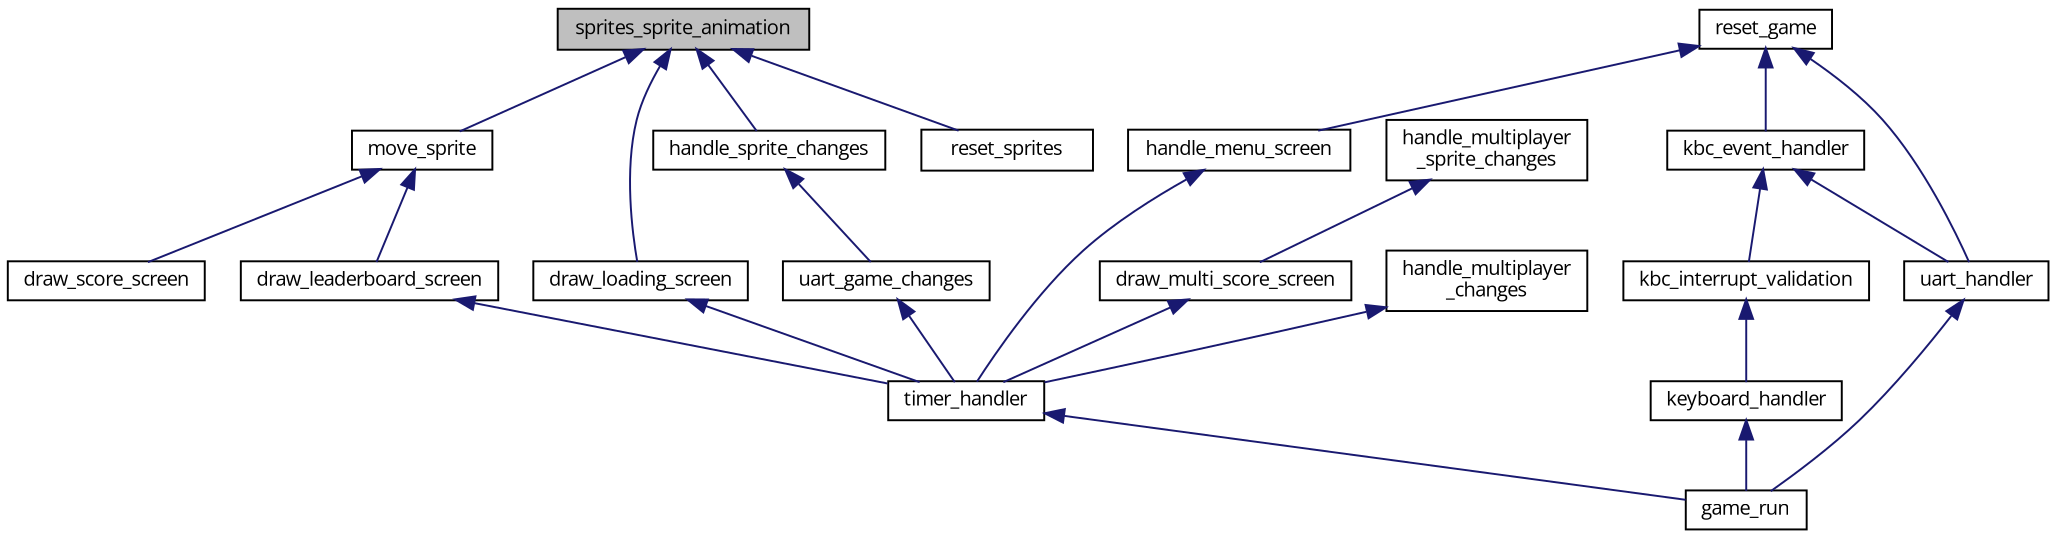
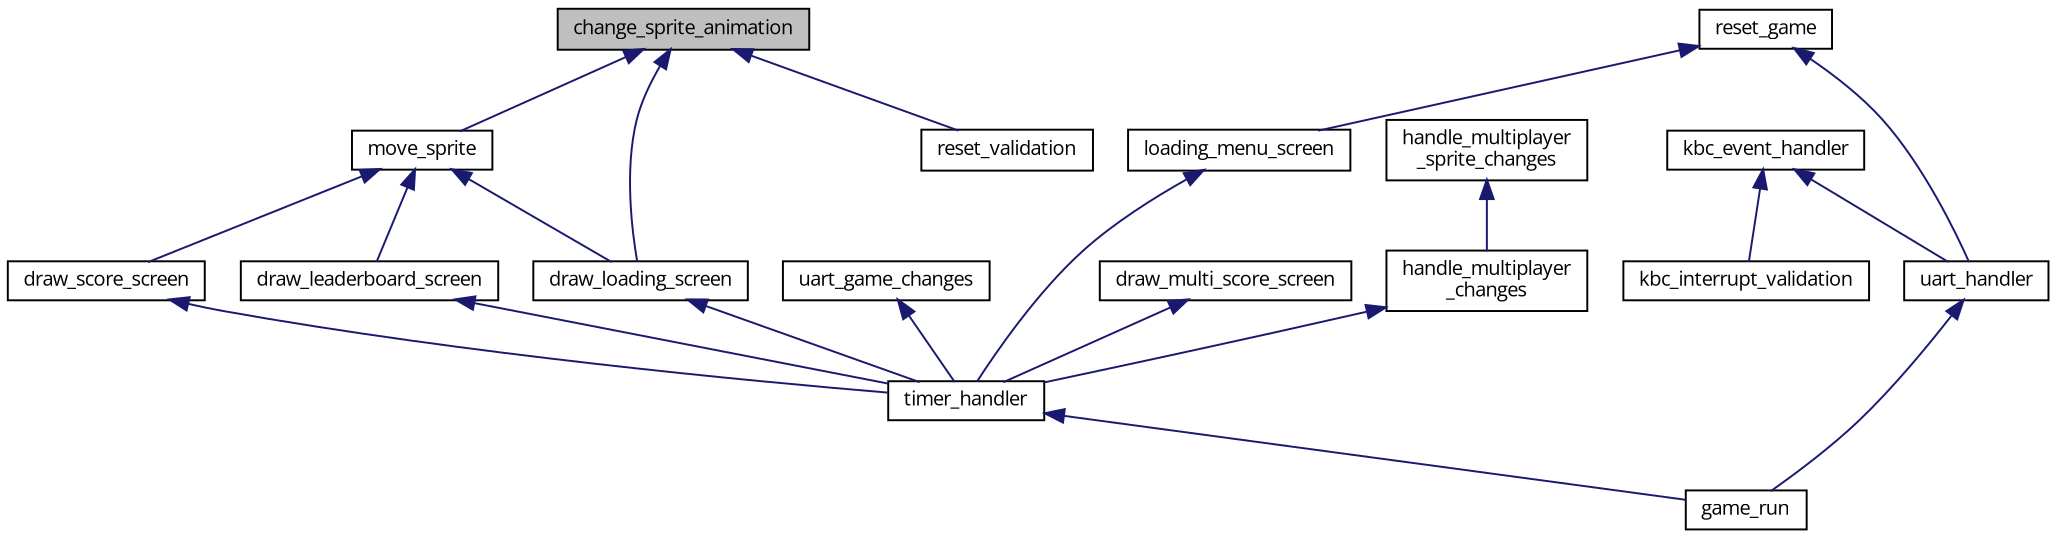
node "sprites_sprite_animation": label "sprites_sprite_animation" -> "change_sprite_animation"
edge "kbc_event_handler" -> "reset_game": removed
node "handle_sprite_changes": removed
node "reset_sprites": label "reset_sprites" -> "reset_validation"
node "handle_menu_screen": label "handle_menu_screen" -> "loading_menu_screen"
edge "draw_loading_screen" -> "move_sprite": added
edge "draw_multi_score_screen" -> "handle_multiplayer _sprite_changes": now "handle_multiplayer _changes" -> "handle_multiplayer _sprite_changes"
edge "timer_handler" -> "draw_score_screen": added
node "keyboard_handler": removed
